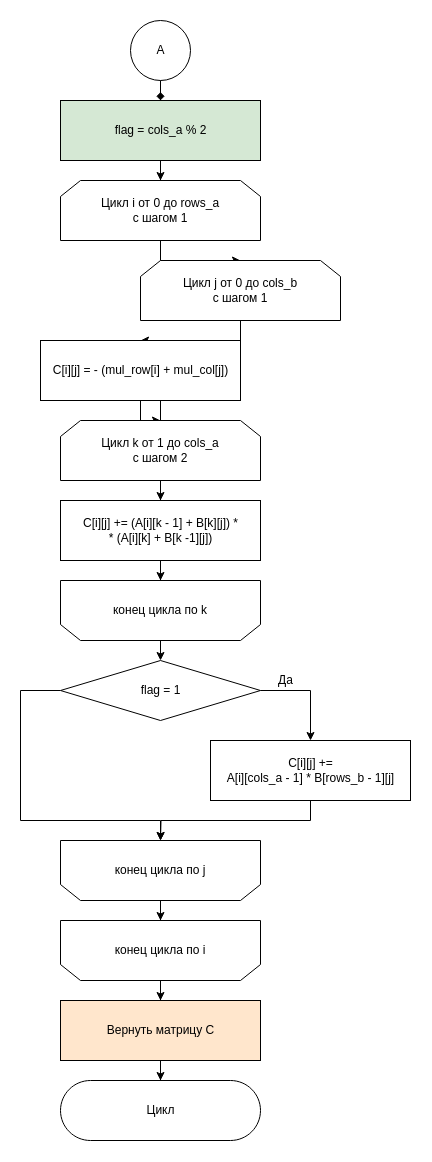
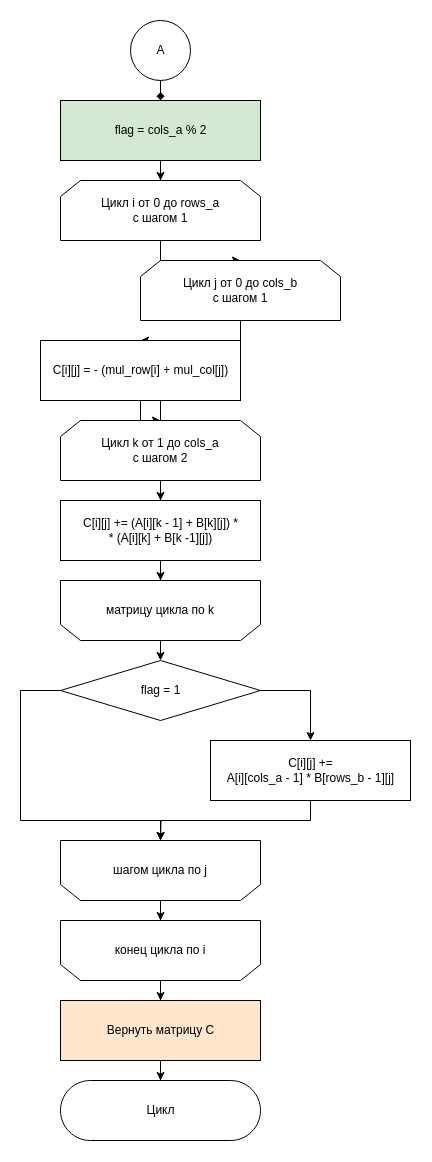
node "конец цикла по k": label "конец цикла по k" -> "матрицу цикла по k"
node "Да": removed
node "конец цикла по j": label "конец цикла по j" -> "шагом цикла по j"
